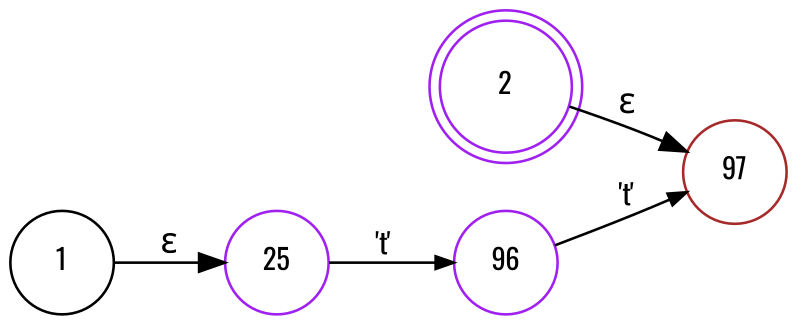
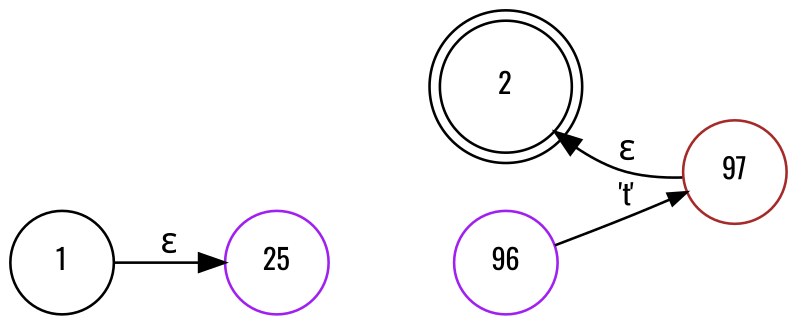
node "2": color purple -> black
edge "2" -> "97": reversed
edge "25" -> "96": removed, label "'t'"
